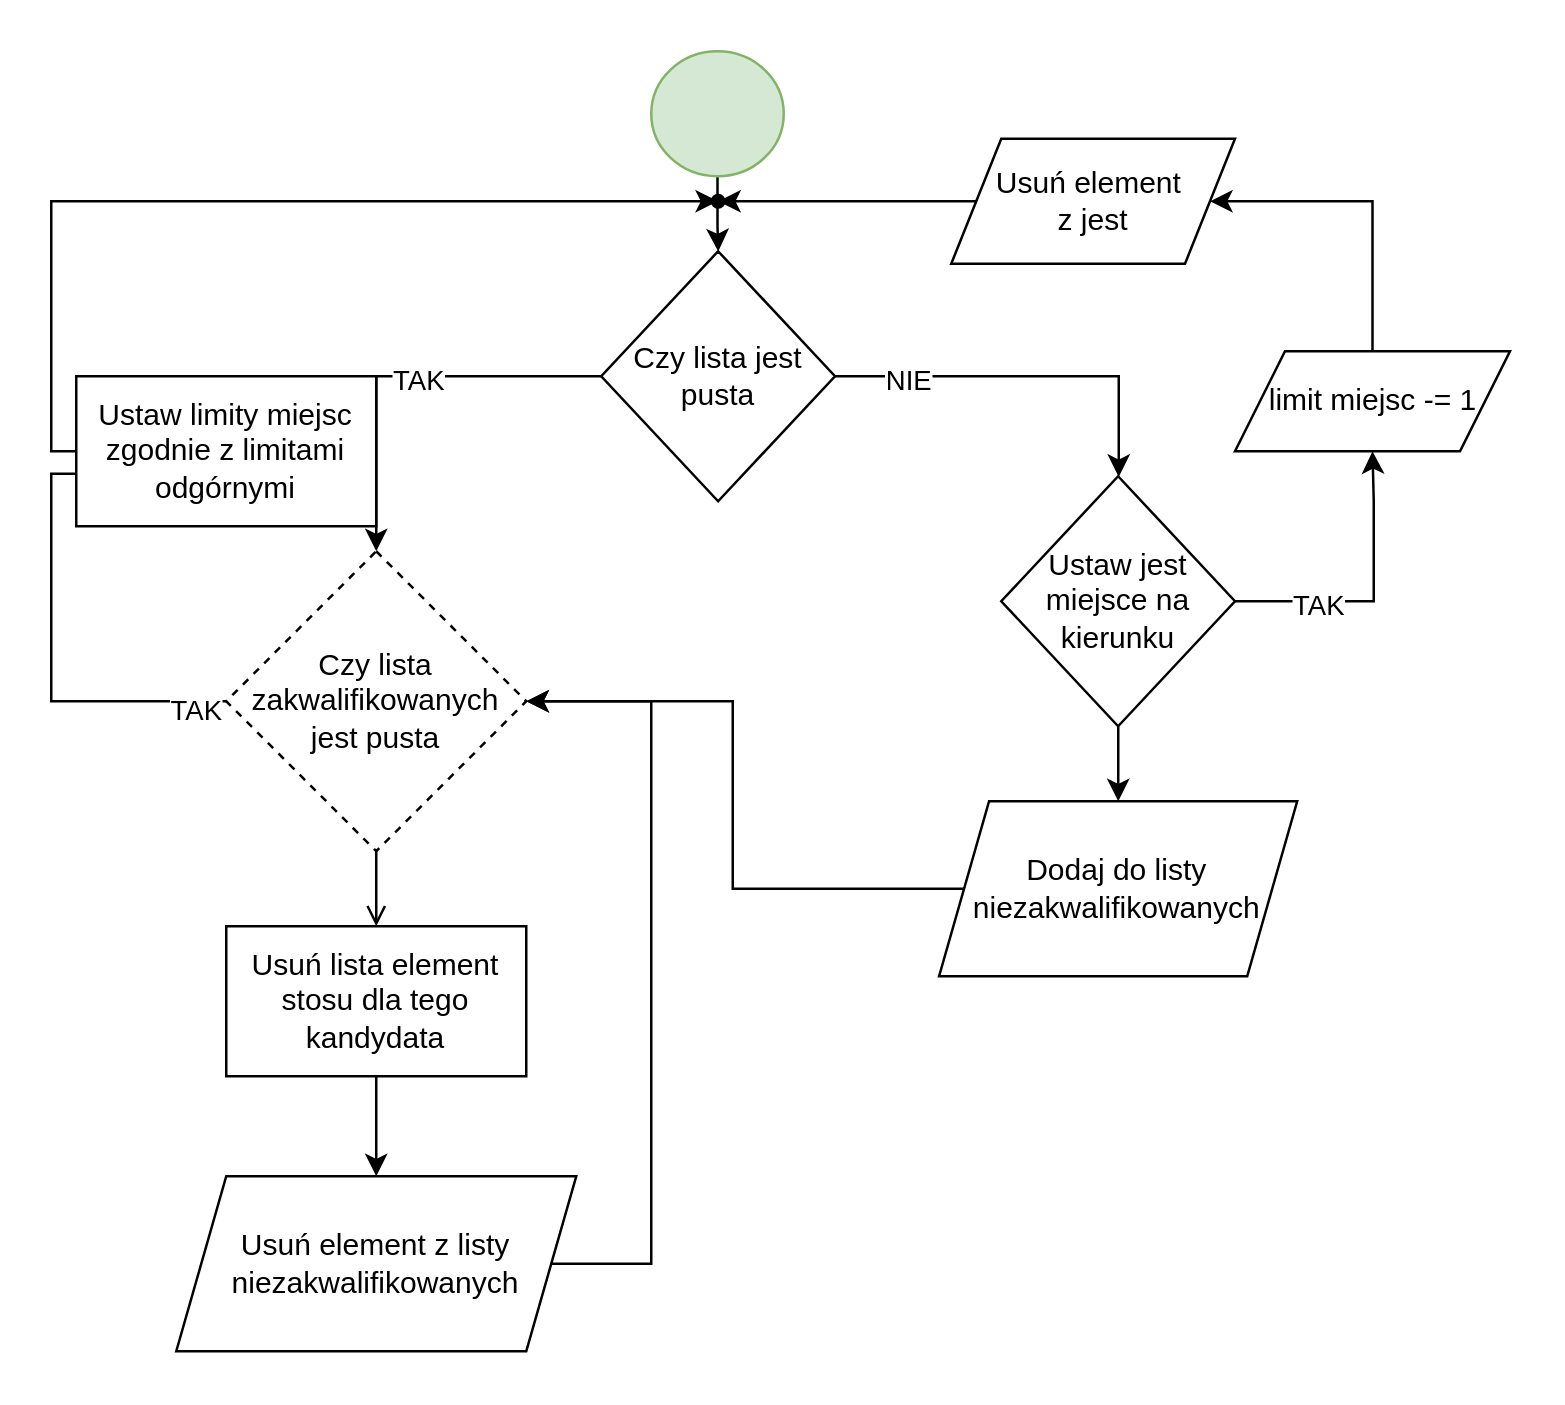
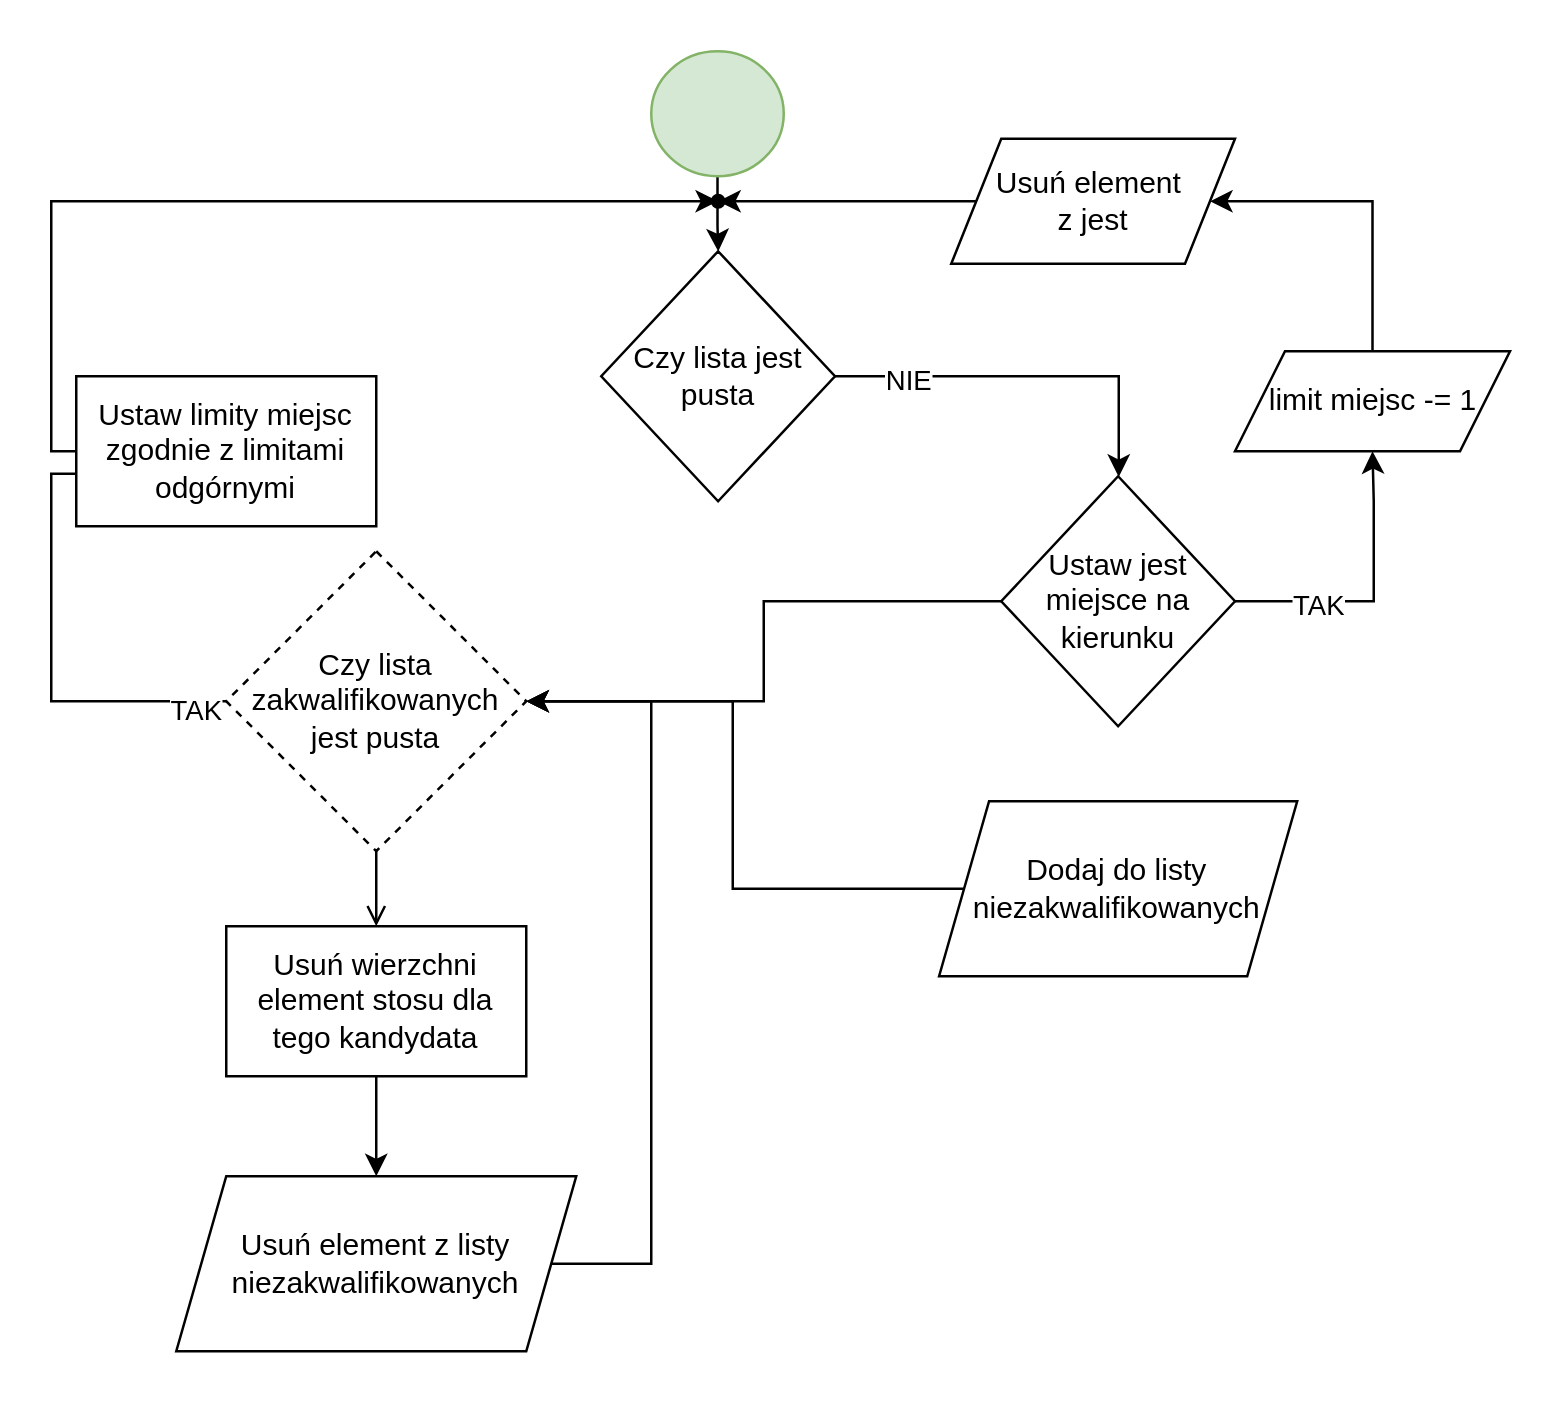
edge "Czy lista jest pusta" -> "Czy lista zakwalifikowanych jest pusta": removed, label "TAK"
edge "Ustaw jest miejsce na kierunku" -> "Dodaj do listy niezakwalifikowanych": now "Ustaw jest miejsce na kierunku" -> "Czy lista zakwalifikowanych jest pusta"
node "Usuń lista element stosu dla tego kandydata": label "Usuń lista element stosu dla tego kandydata" -> "Usuń wierzchni element stosu dla tego kandydata"
